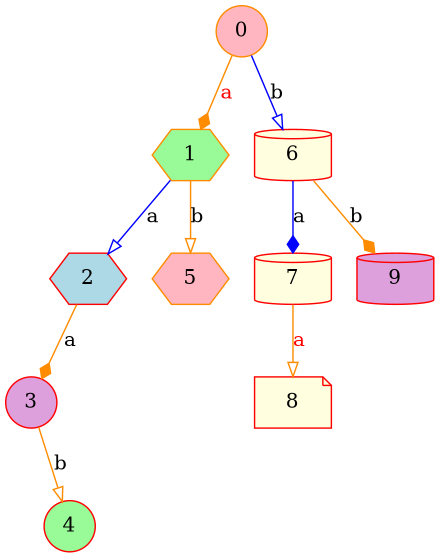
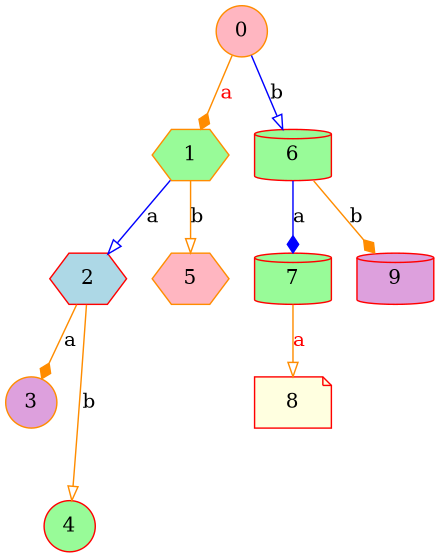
node "6": fillcolor lightyellow -> palegreen
node "7": fillcolor lightyellow -> palegreen
node "3": color red -> darkorange
edge "3" -> "4": now "2" -> "4"
